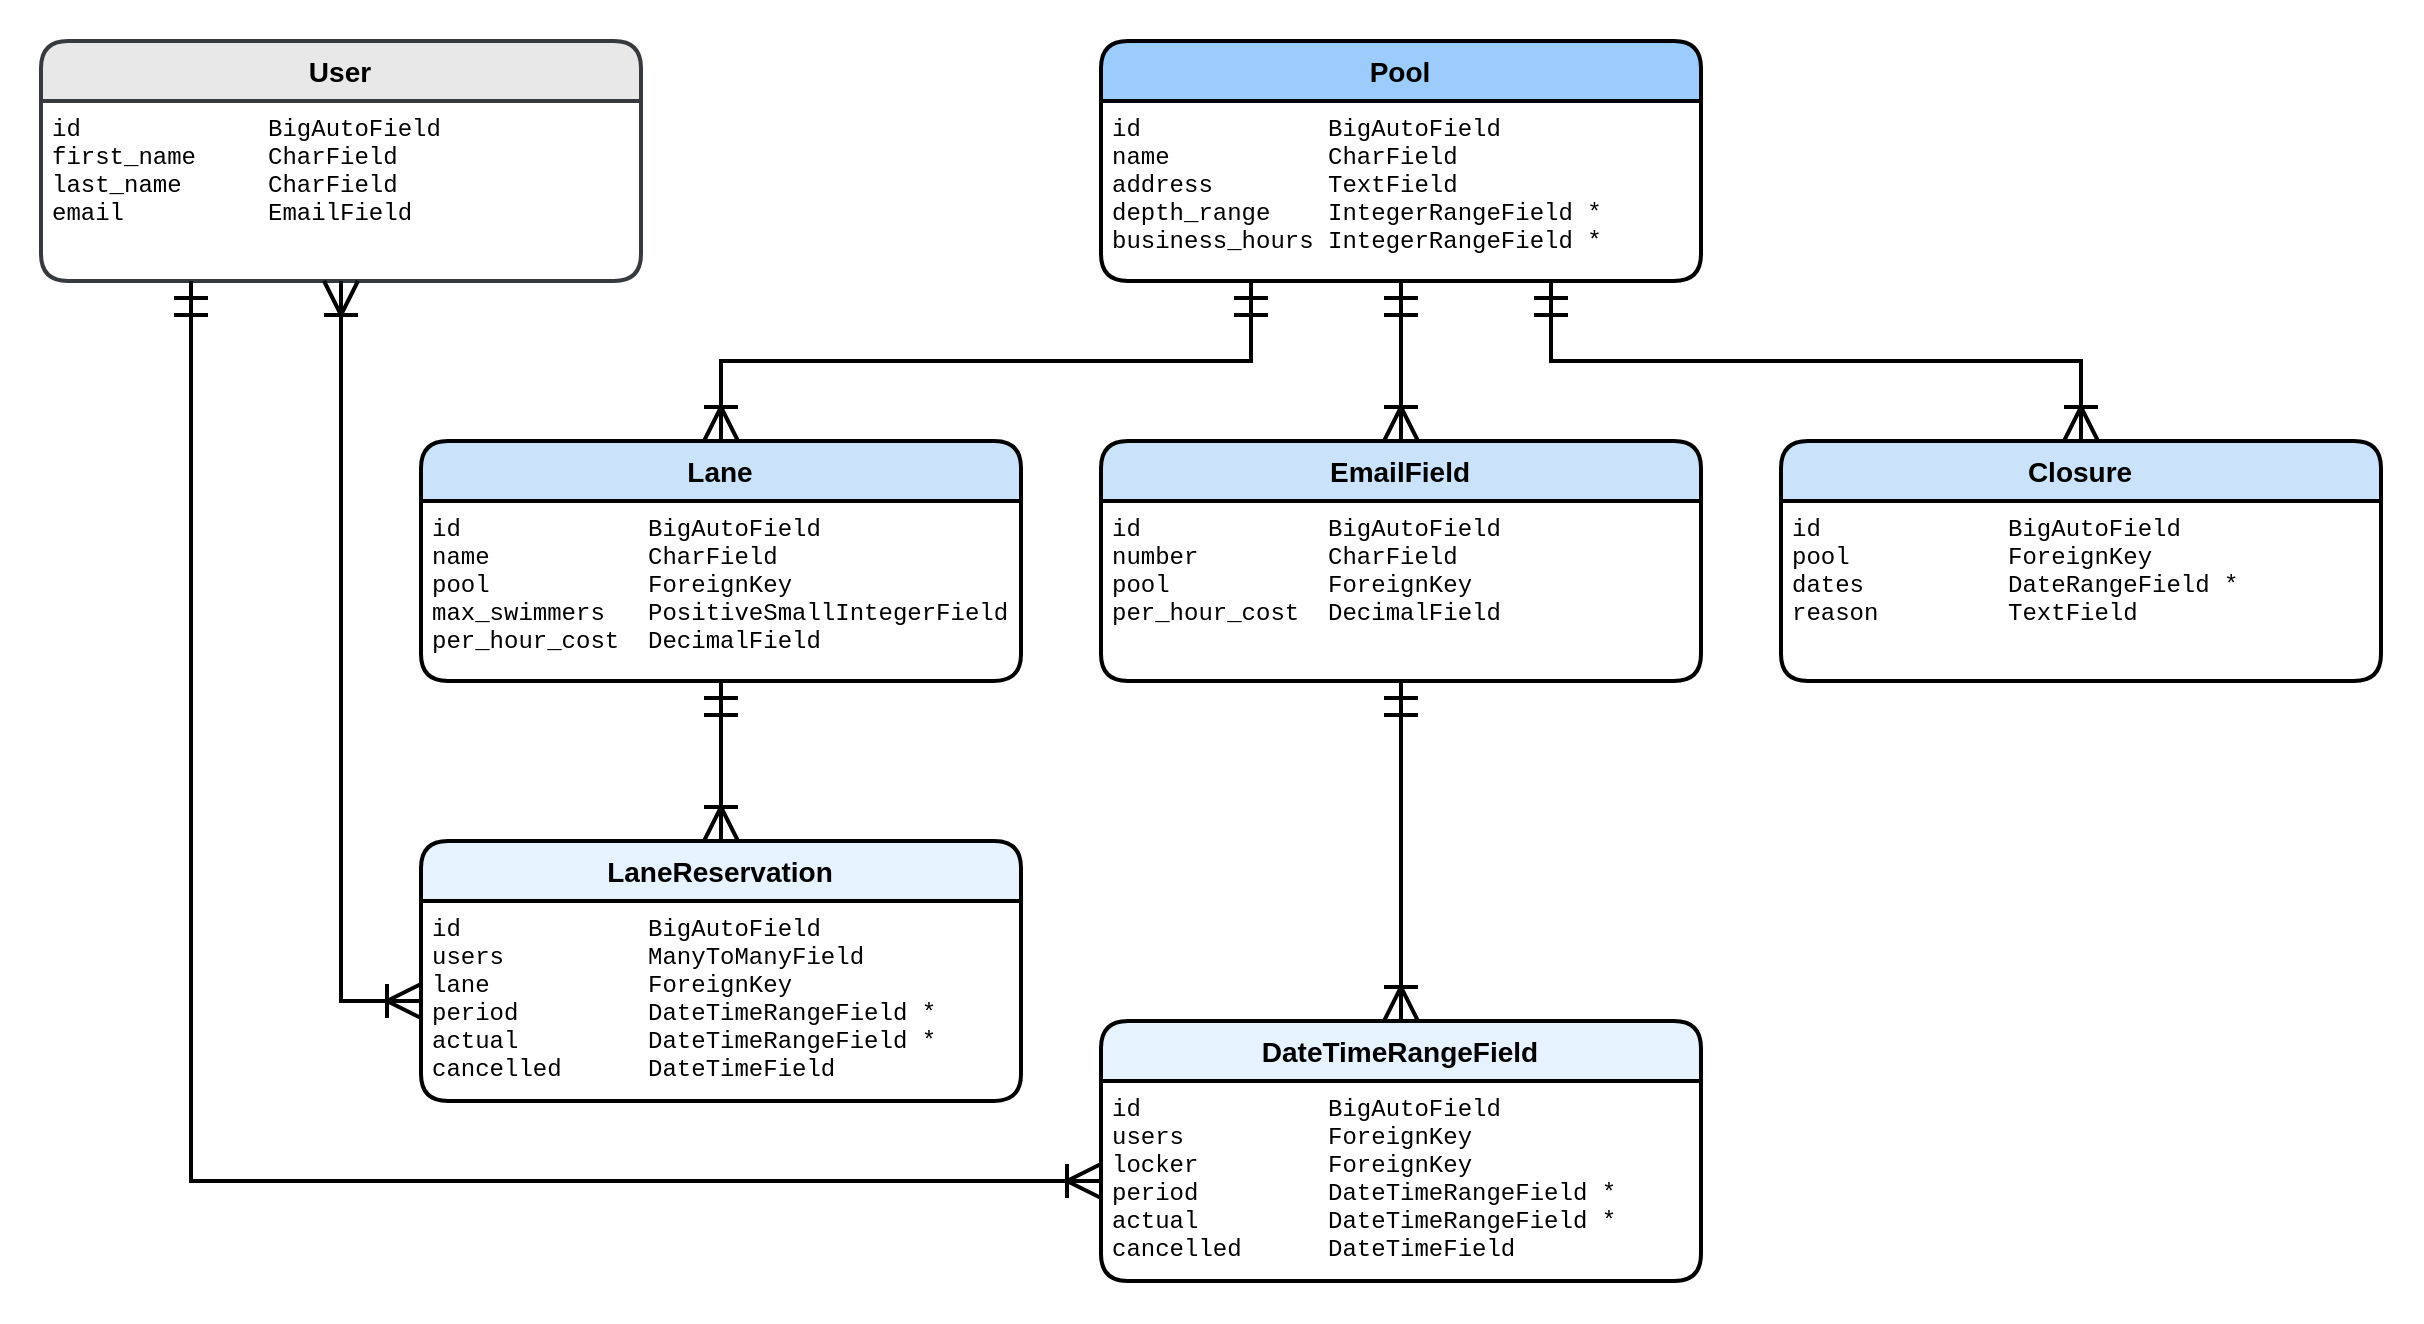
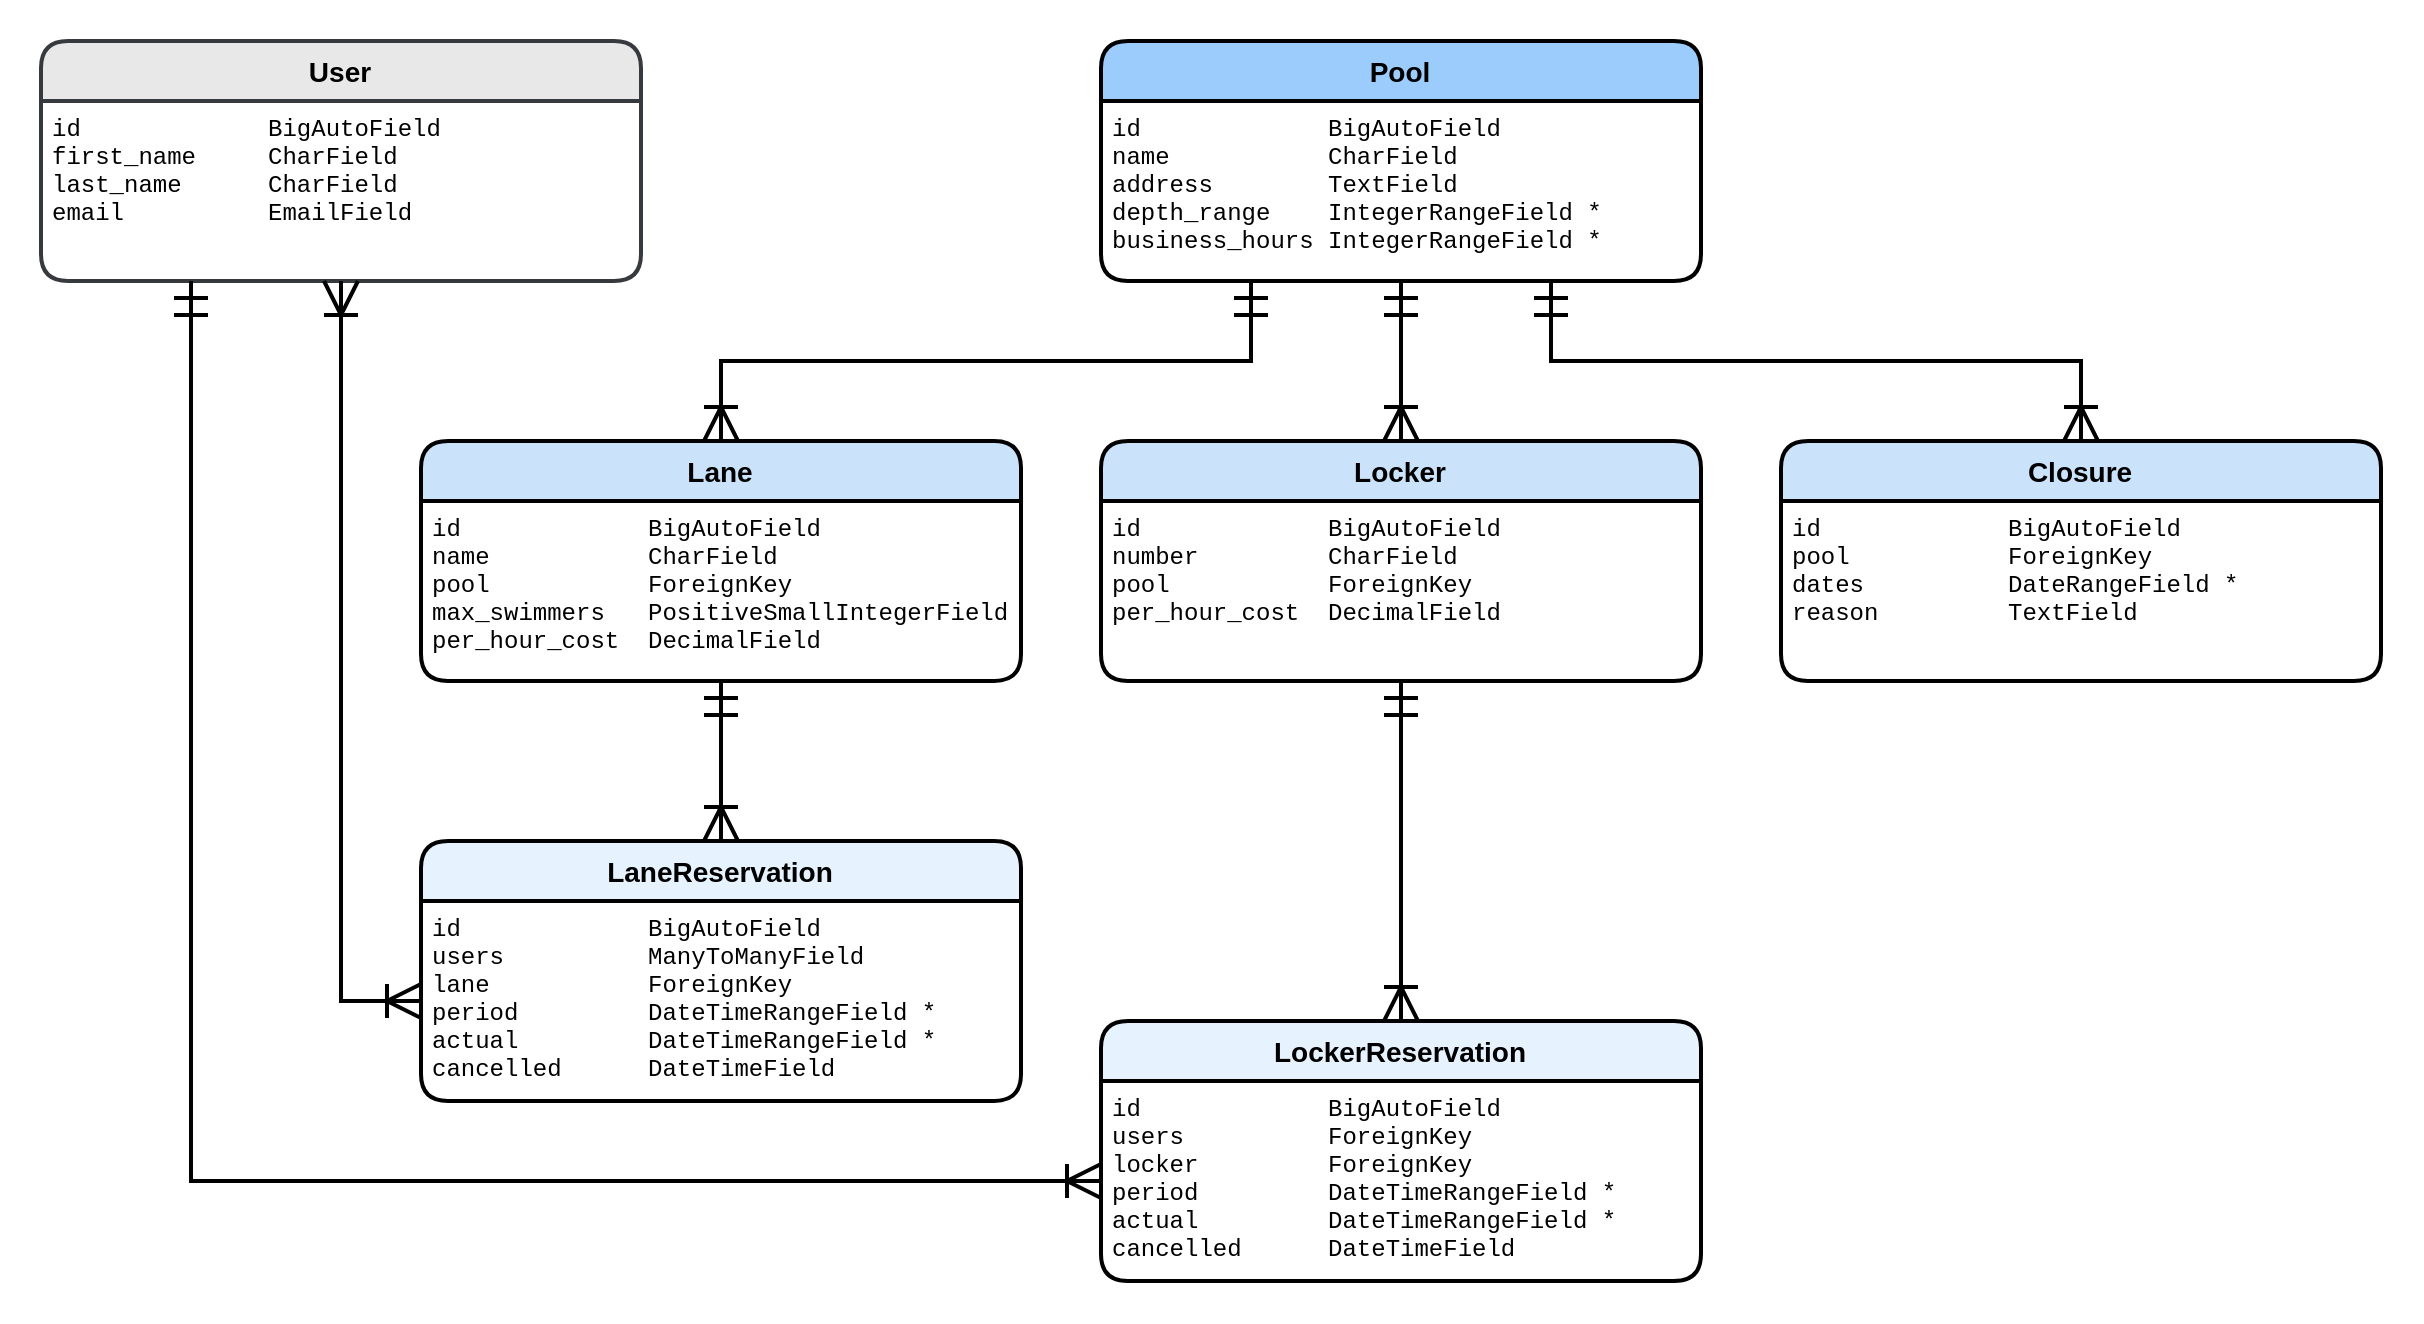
node "EmailField": label "EmailField" -> "Locker"
node "DateTimeRangeField": label "DateTimeRangeField" -> "LockerReservation"
